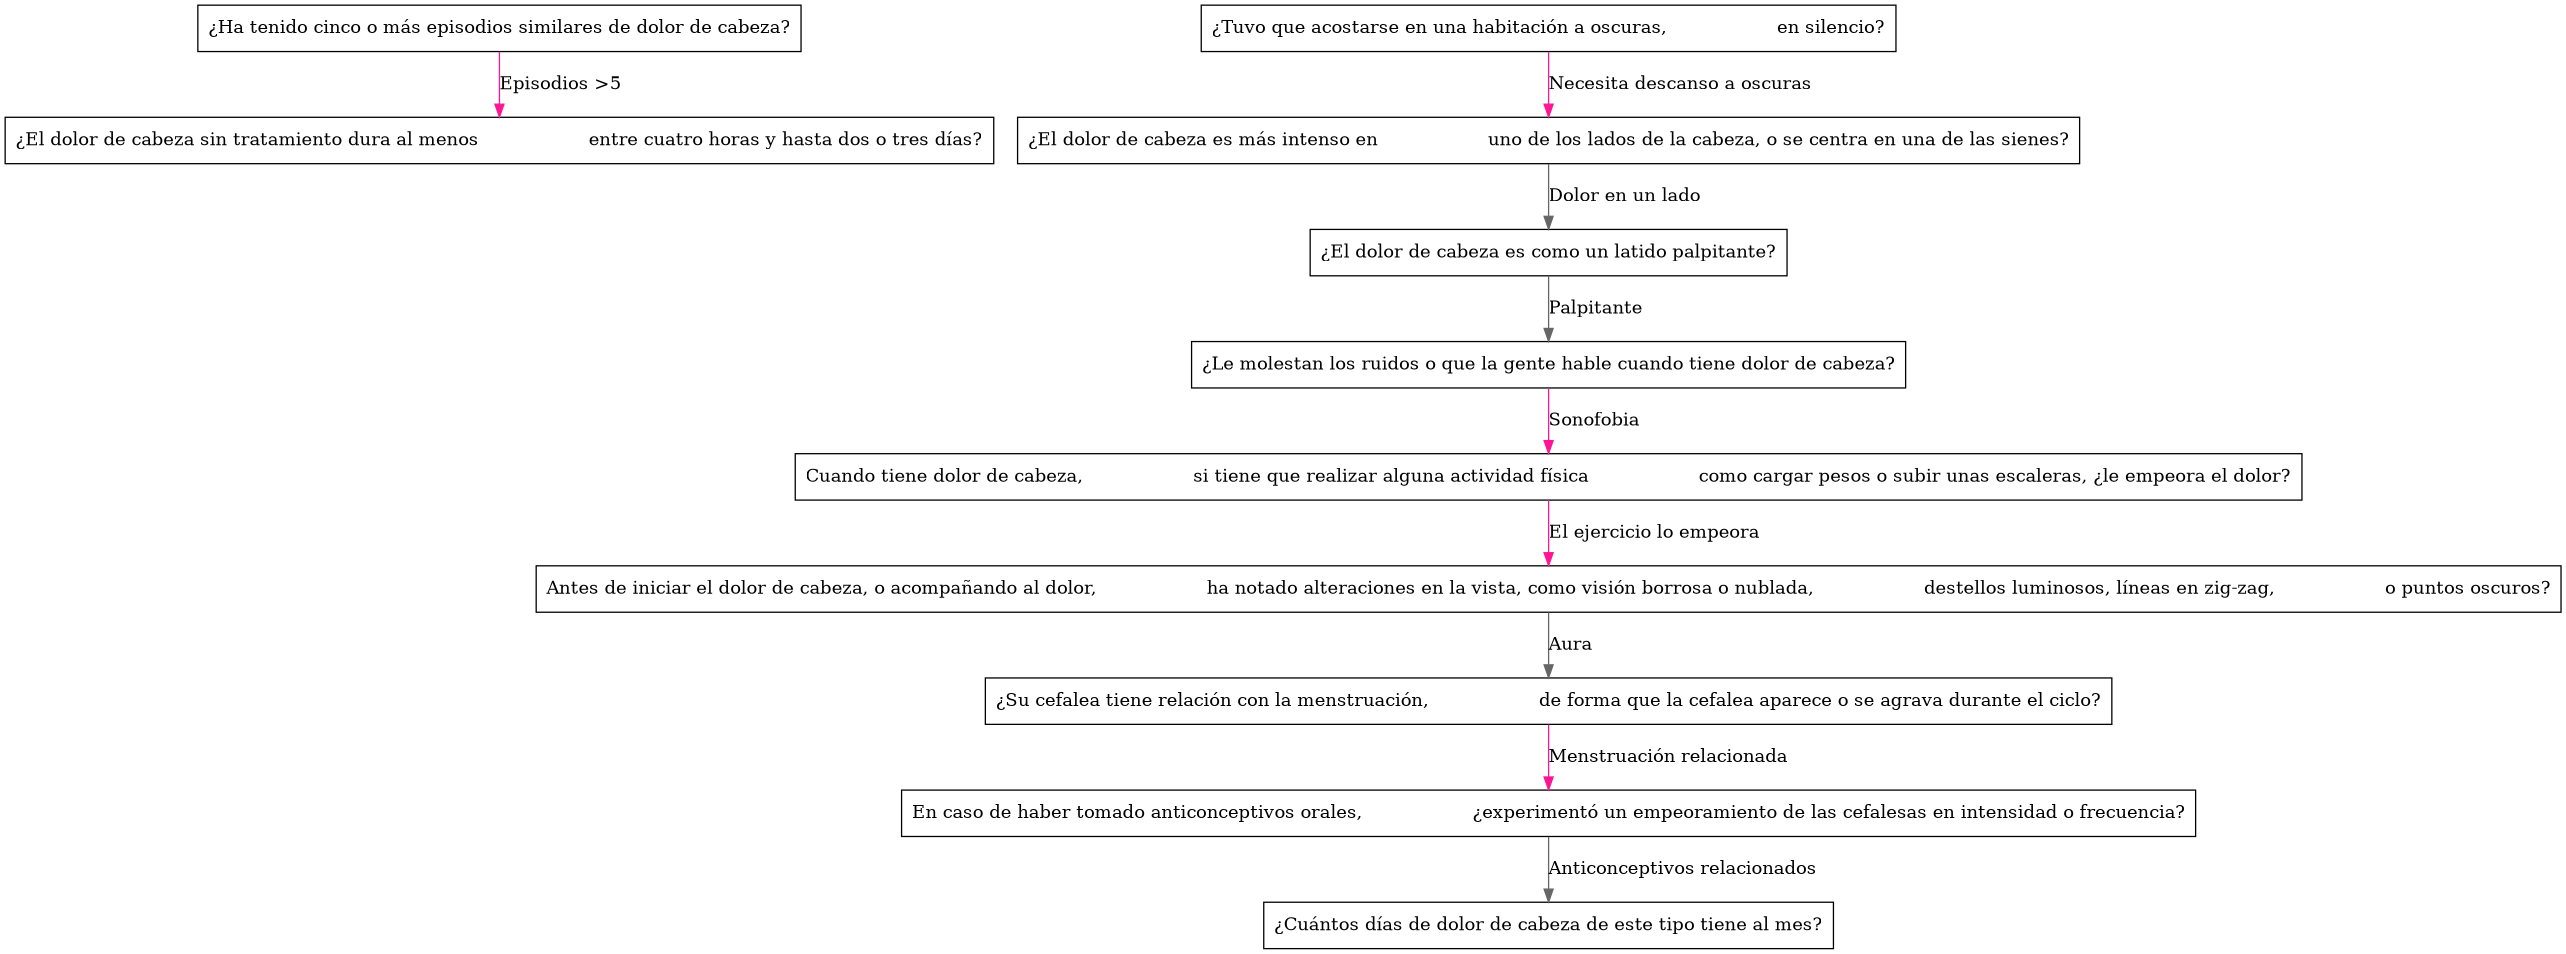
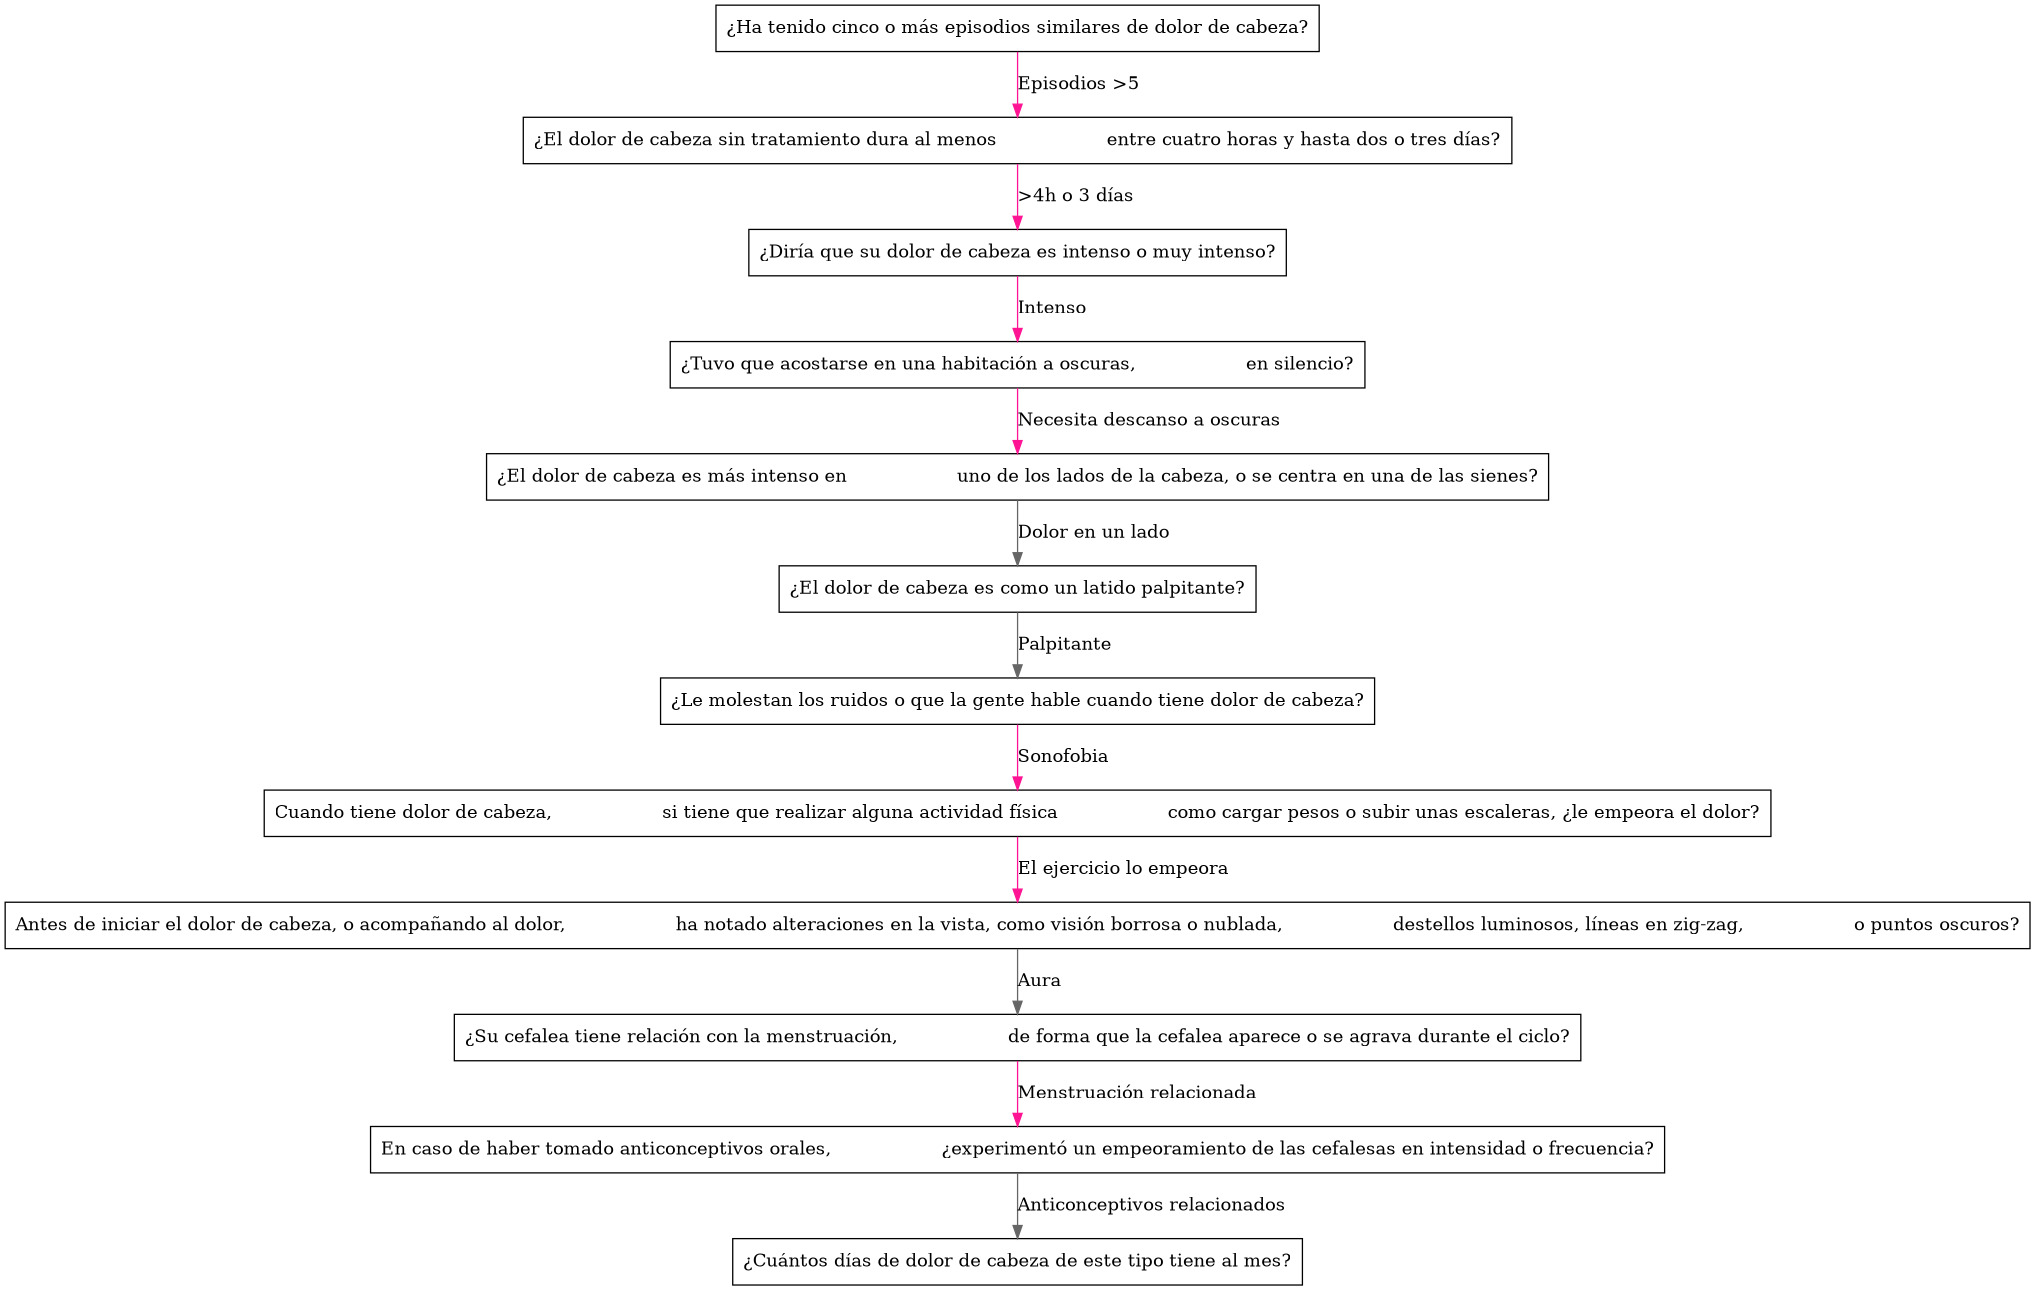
node "¿Diría que su dolor de cabeza es intenso o muy intenso?": added
